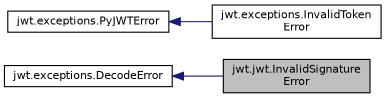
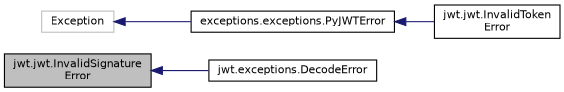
node "Exception": added
node "jwt.exceptions.PyJWTError": label "jwt.exceptions.PyJWTError" -> "exceptions.exceptions.PyJWTError"
node "jwt.exceptions.InvalidToken Error": label "jwt.exceptions.InvalidToken Error" -> "jwt.jwt.InvalidToken Error"
edge "jwt.jwt.InvalidSignature Error" -> "jwt.exceptions.DecodeError": reversed
